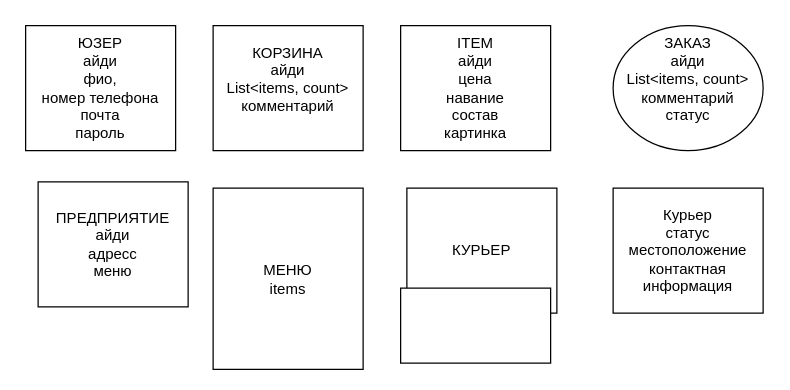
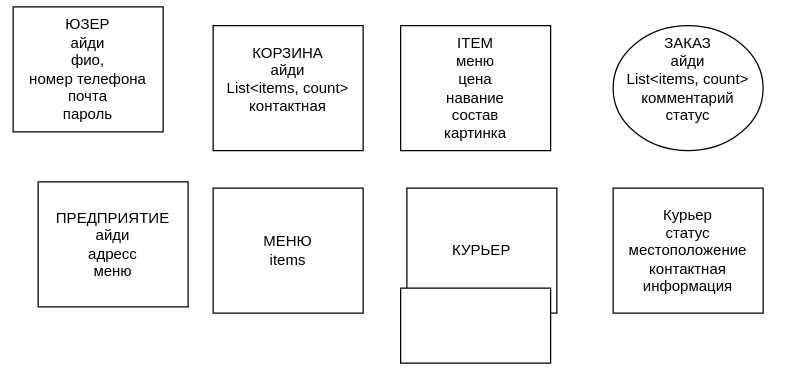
node "ЮЗЕР айди фио, номер телефона почта пароль": moved (101, 88) -> (88, 69)
node "КОРЗИНА айди List<items, count> комментарий": label "КОРЗИНА айди List<items, count> комментарий" -> "КОРЗИНА айди List<items, count> контактная"
node "ITEM айди цена навание состав картинка": label "ITEM айди цена навание состав картинка" -> "ITEM меню цена навание состав картинка"
node "МЕНЮ items": size 150x181 -> 150x125
